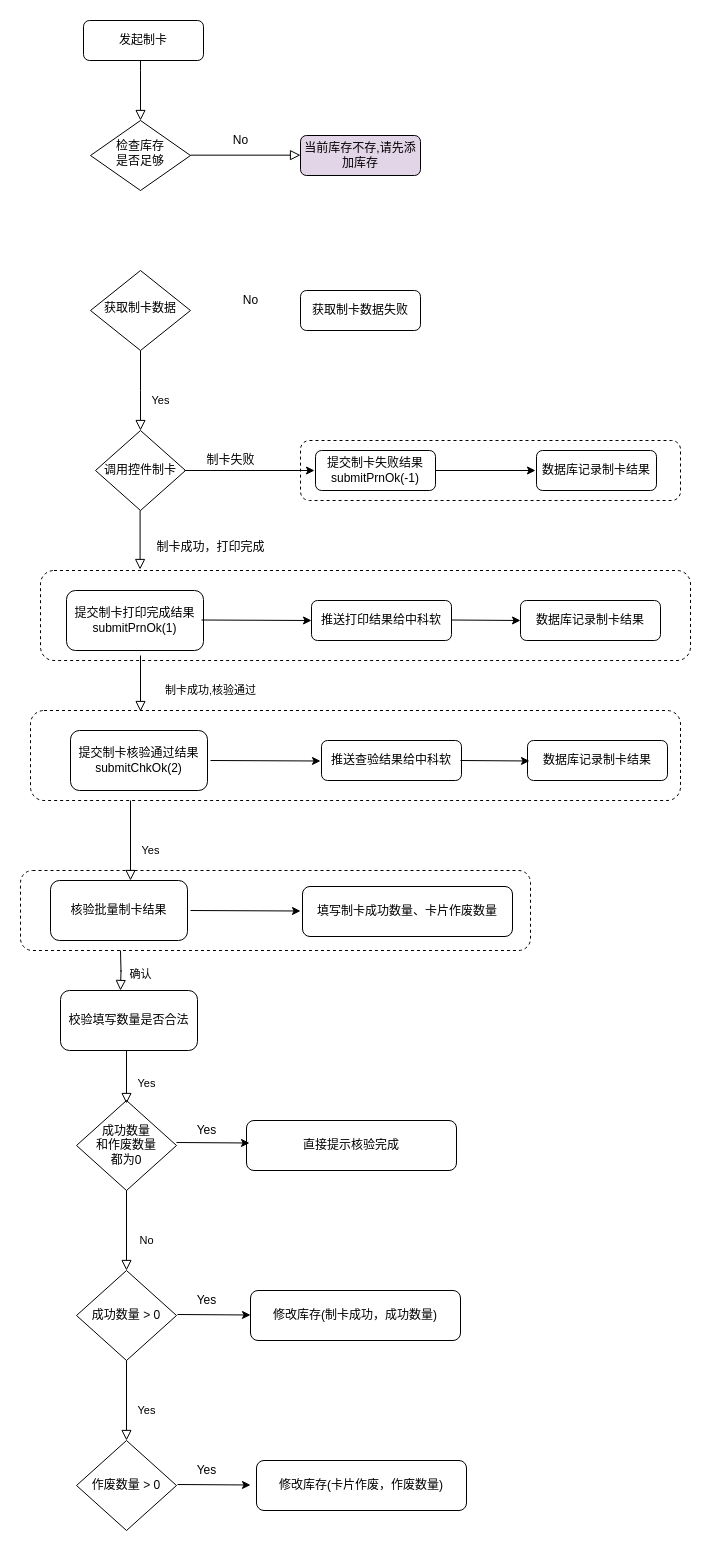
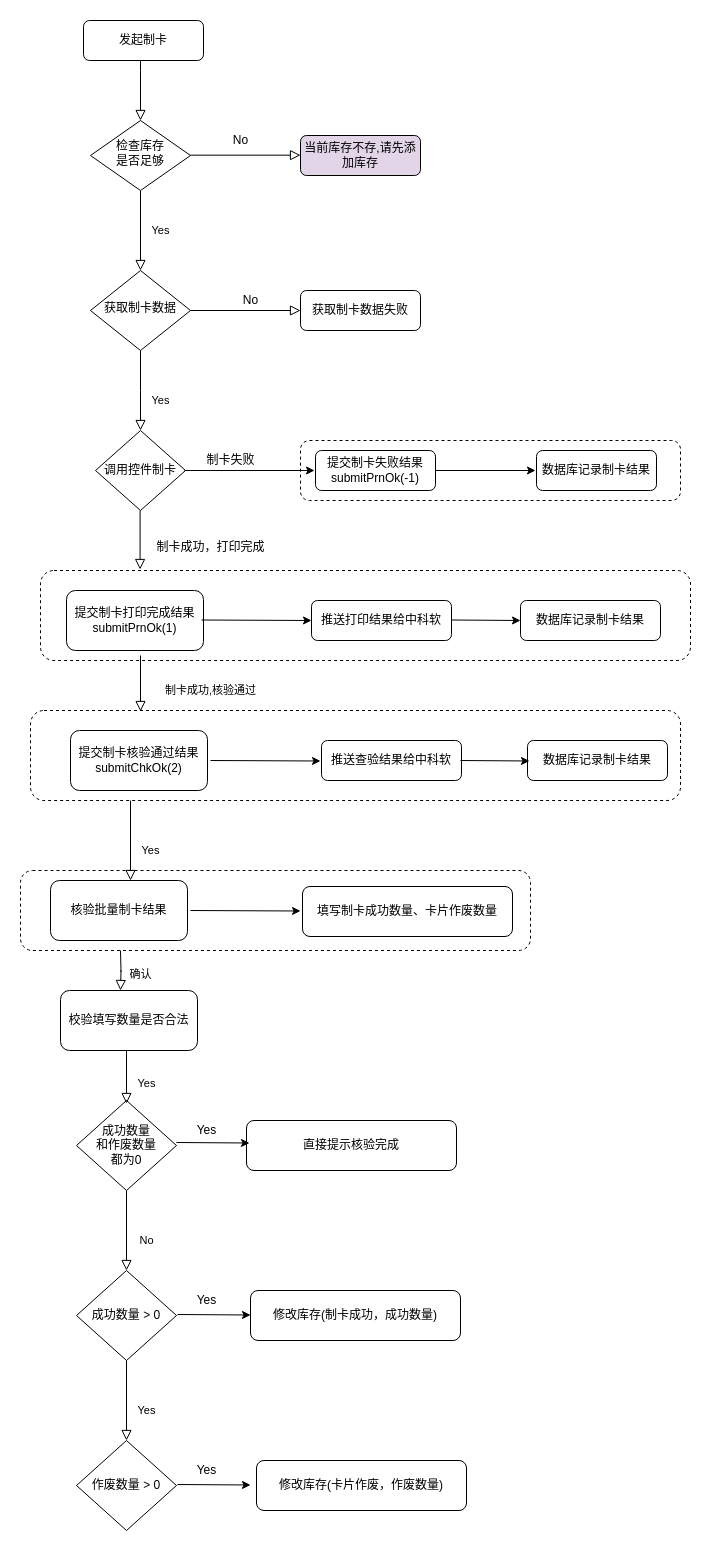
edge "检查库存 是否足够" -> "获取制卡数据": added, label "Yes"
edge "获取制卡数据" -> "获取制卡数据失败": added
